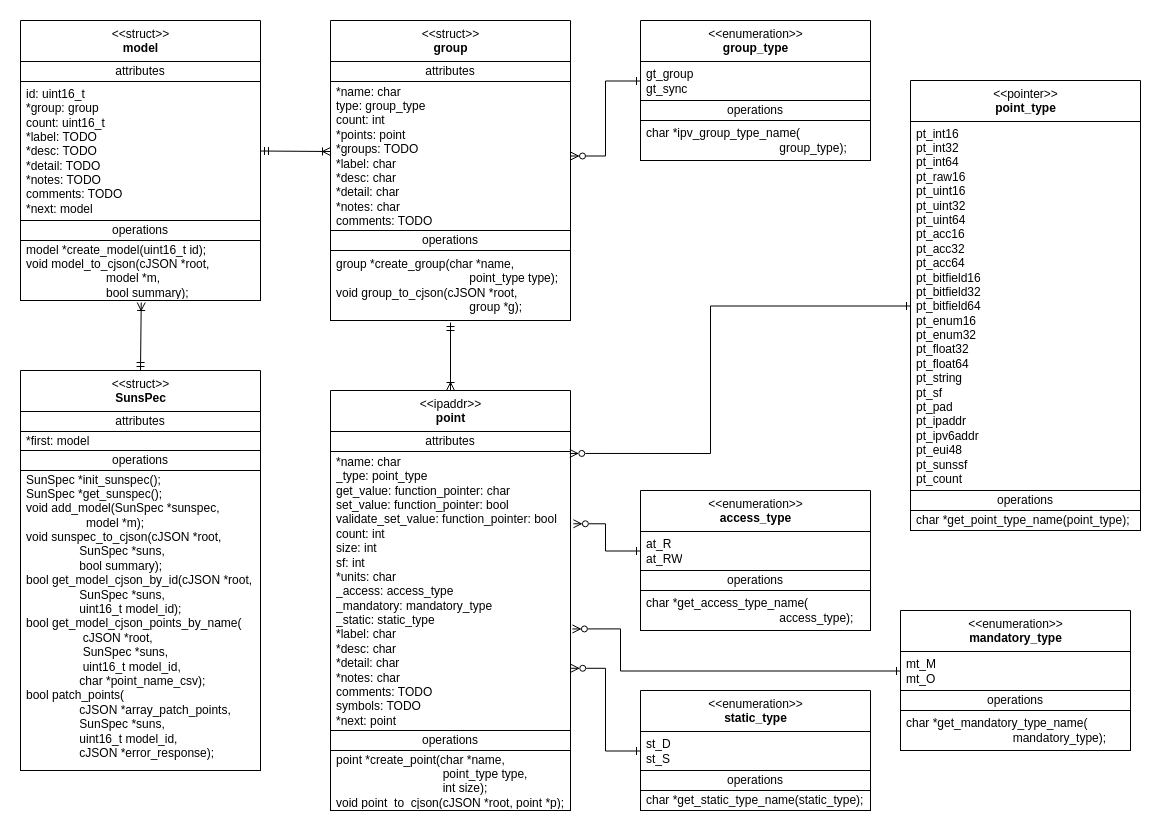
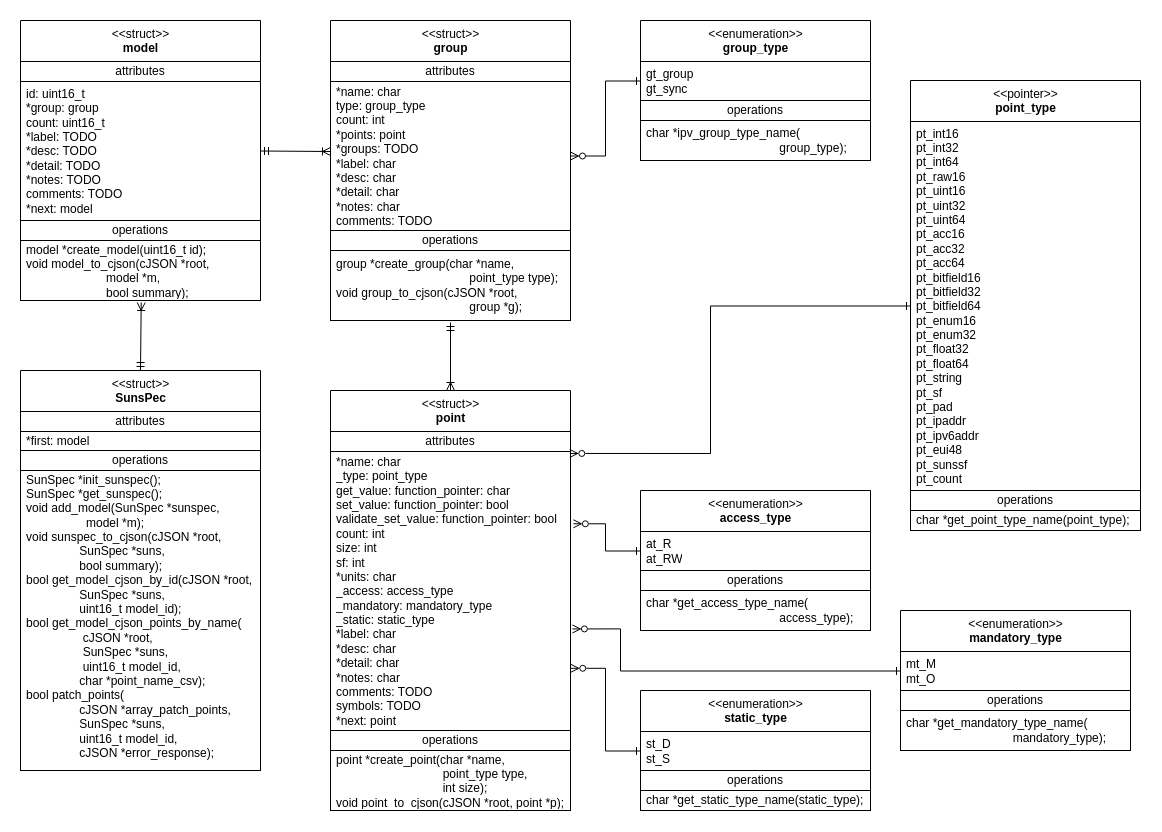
node "<<ipaddr>> point": label "<<ipaddr>> point" -> "<<struct>> point"
